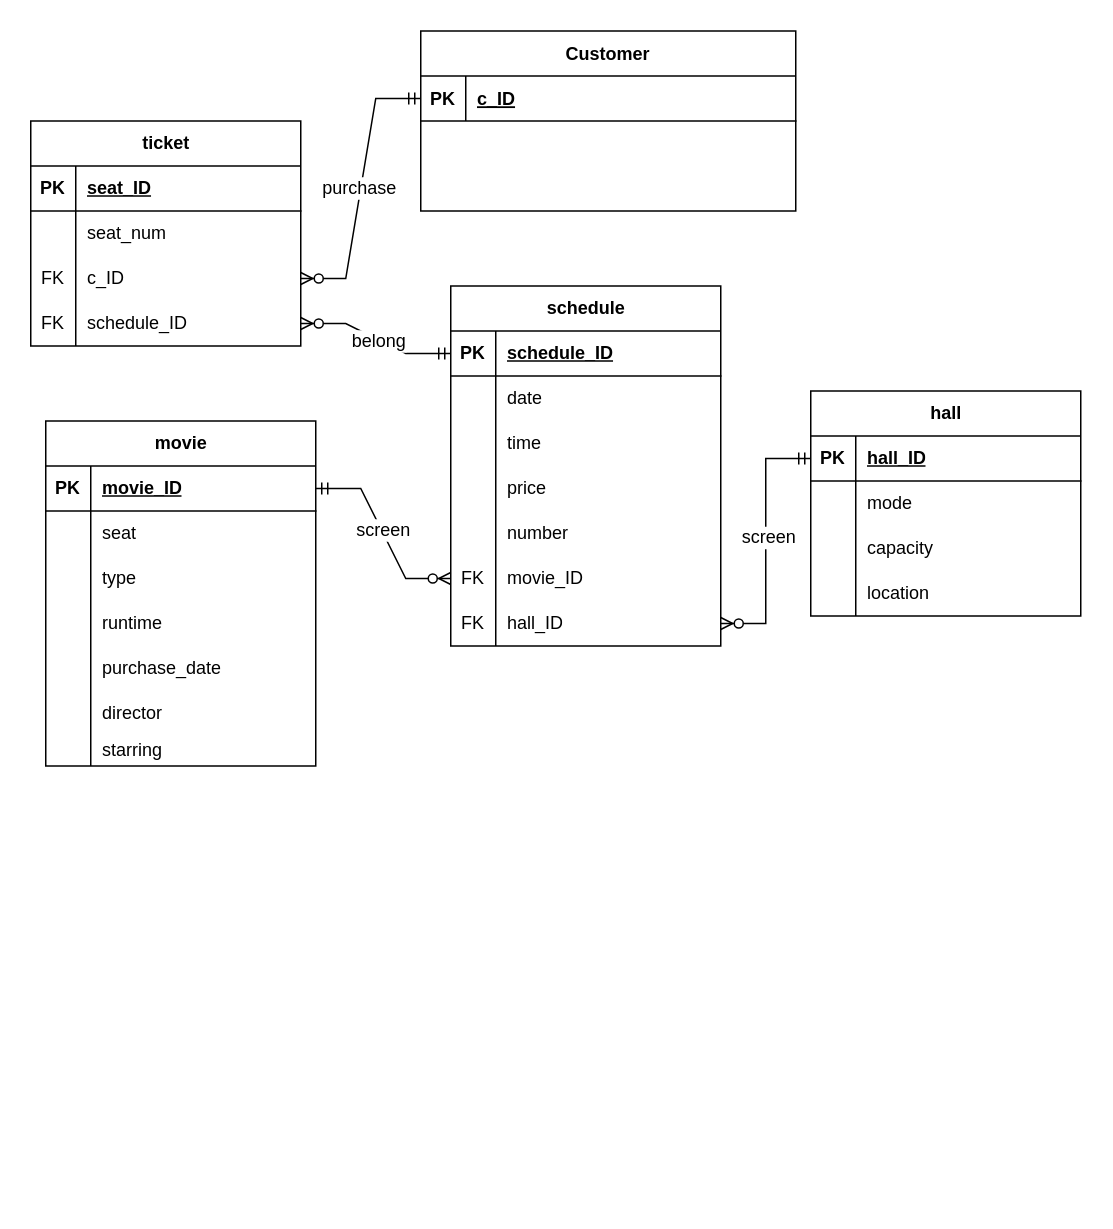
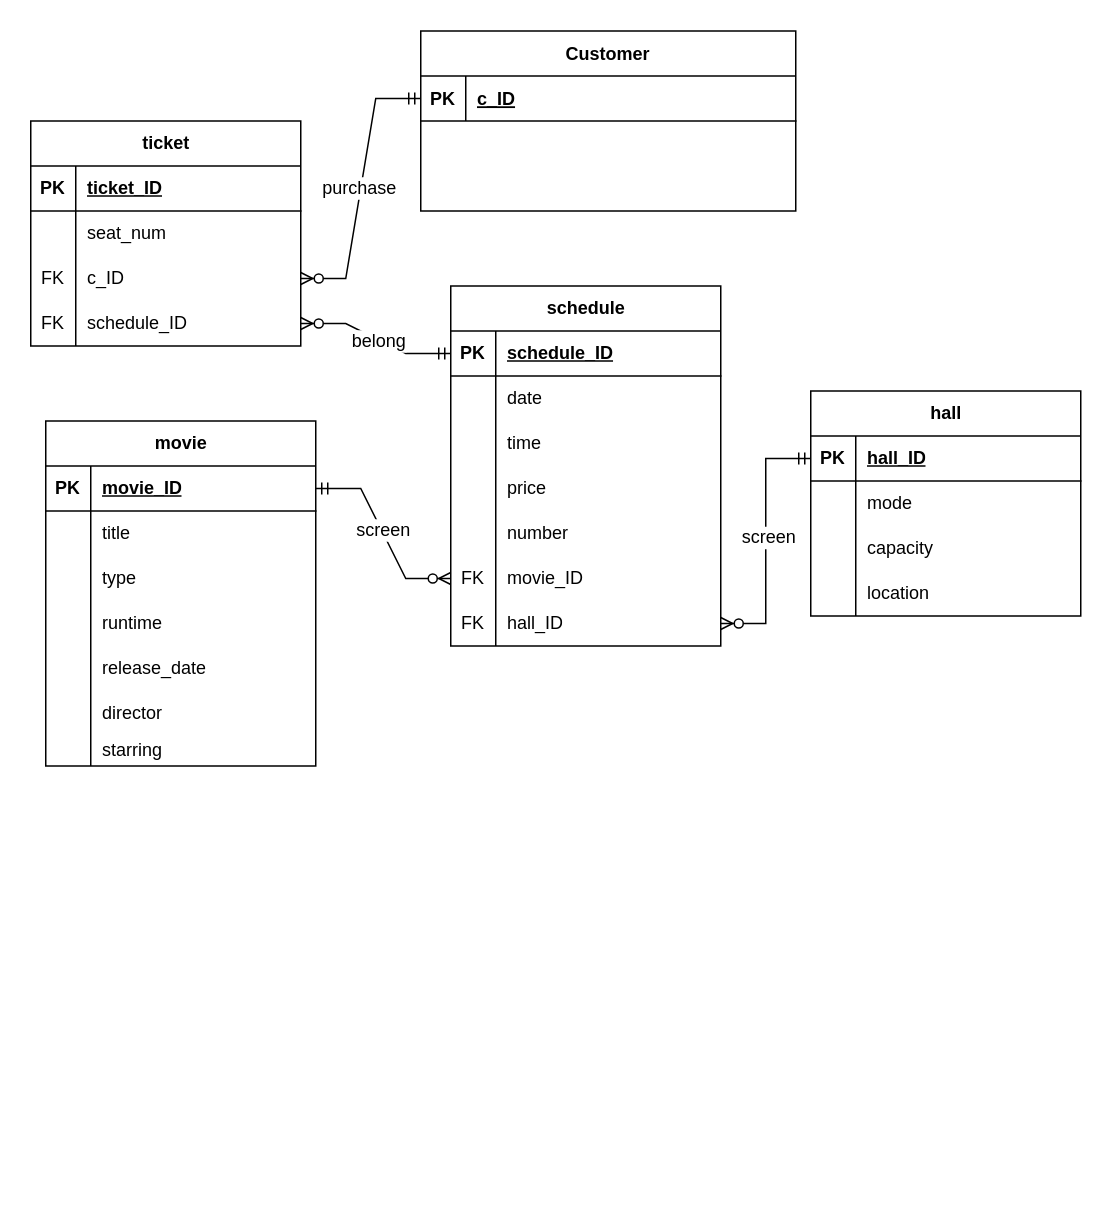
node "seat_ID": label "seat_ID" -> "ticket_ID"
node "seat": label "seat" -> "title"
node "purchase_date": label "purchase_date" -> "release_date"
